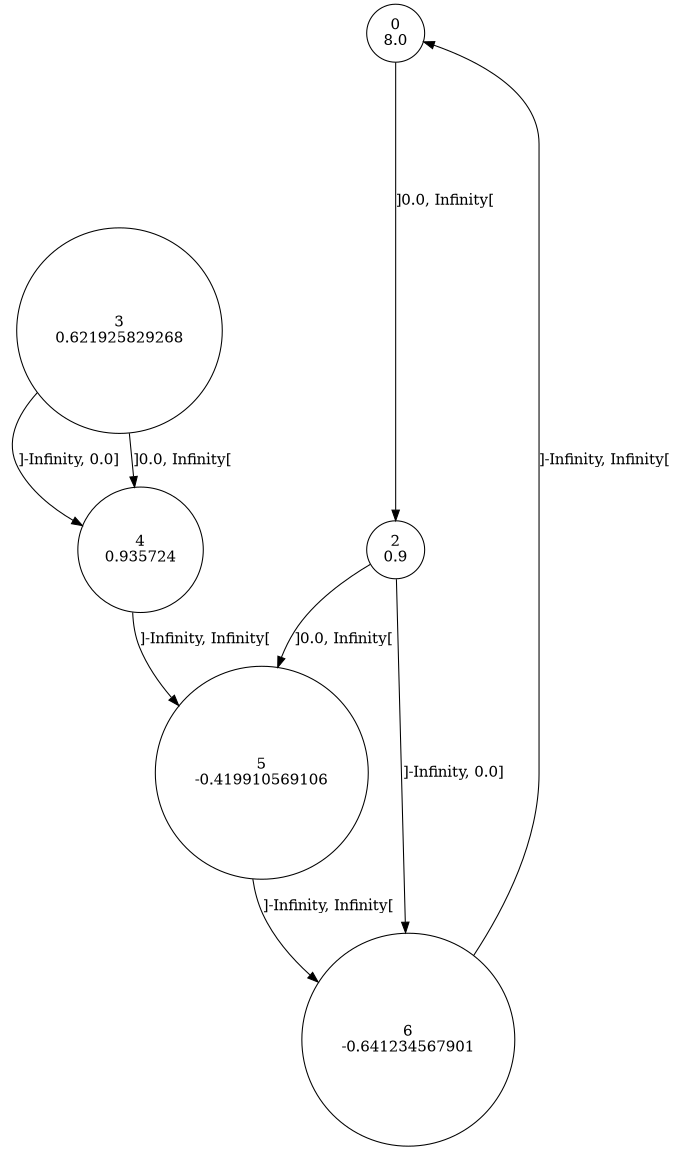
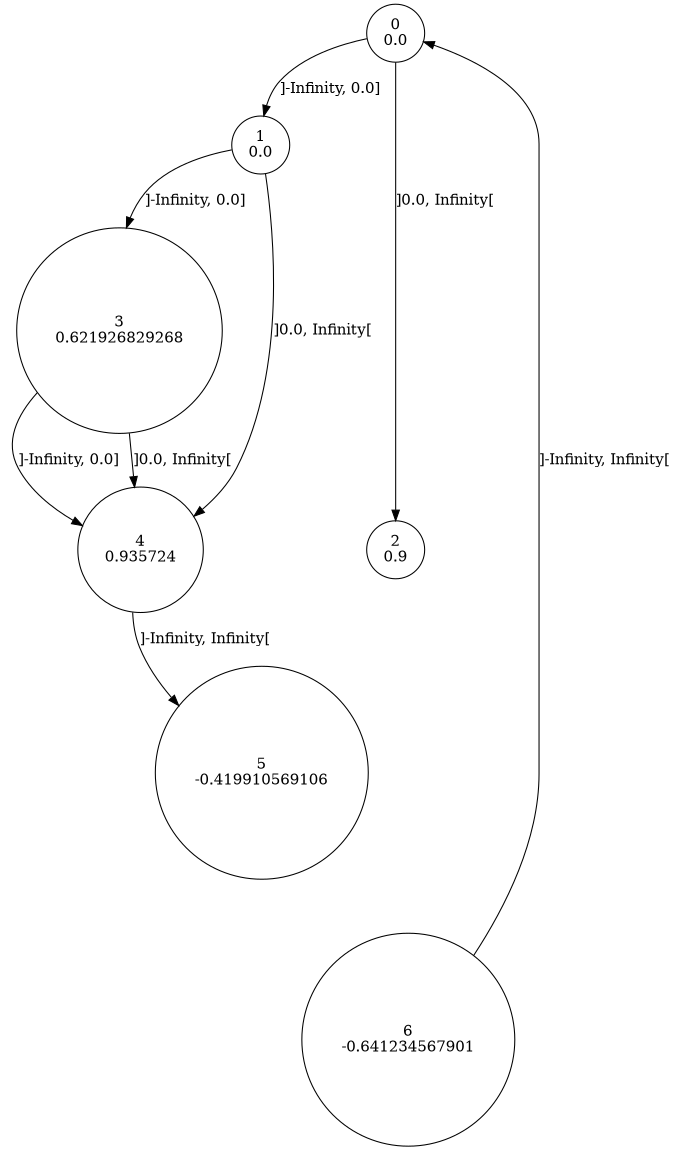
node "0 8.0": label "0 8.0" -> "0 0.0"
node "1 0.0": added
node "3 0.621925829268": label "3 0.621925829268" -> "3 0.621926829268"
edge "2 0.9" -> "5 -0.419910569106": removed, label "]0.0, Infinity["
edge "2 0.9" -> "6 -0.641234567901": removed, label "]-Infinity, 0.0]"
edge "5 -0.419910569106" -> "6 -0.641234567901": removed, label "]-Infinity, Infinity["
